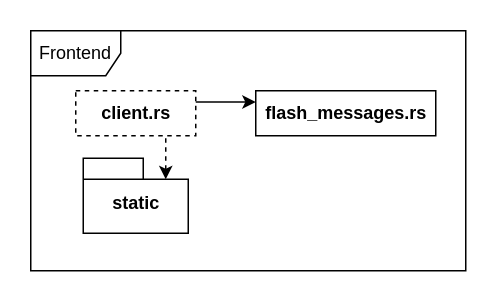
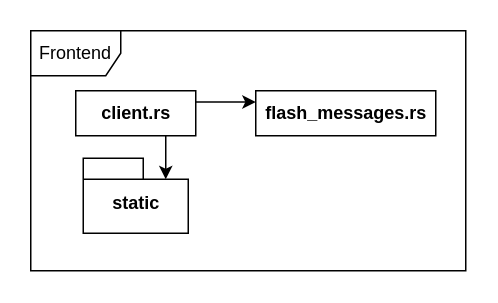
node "client.rs": style dashed -> solid
edge "client.rs" -> "static": style dashed -> solid
